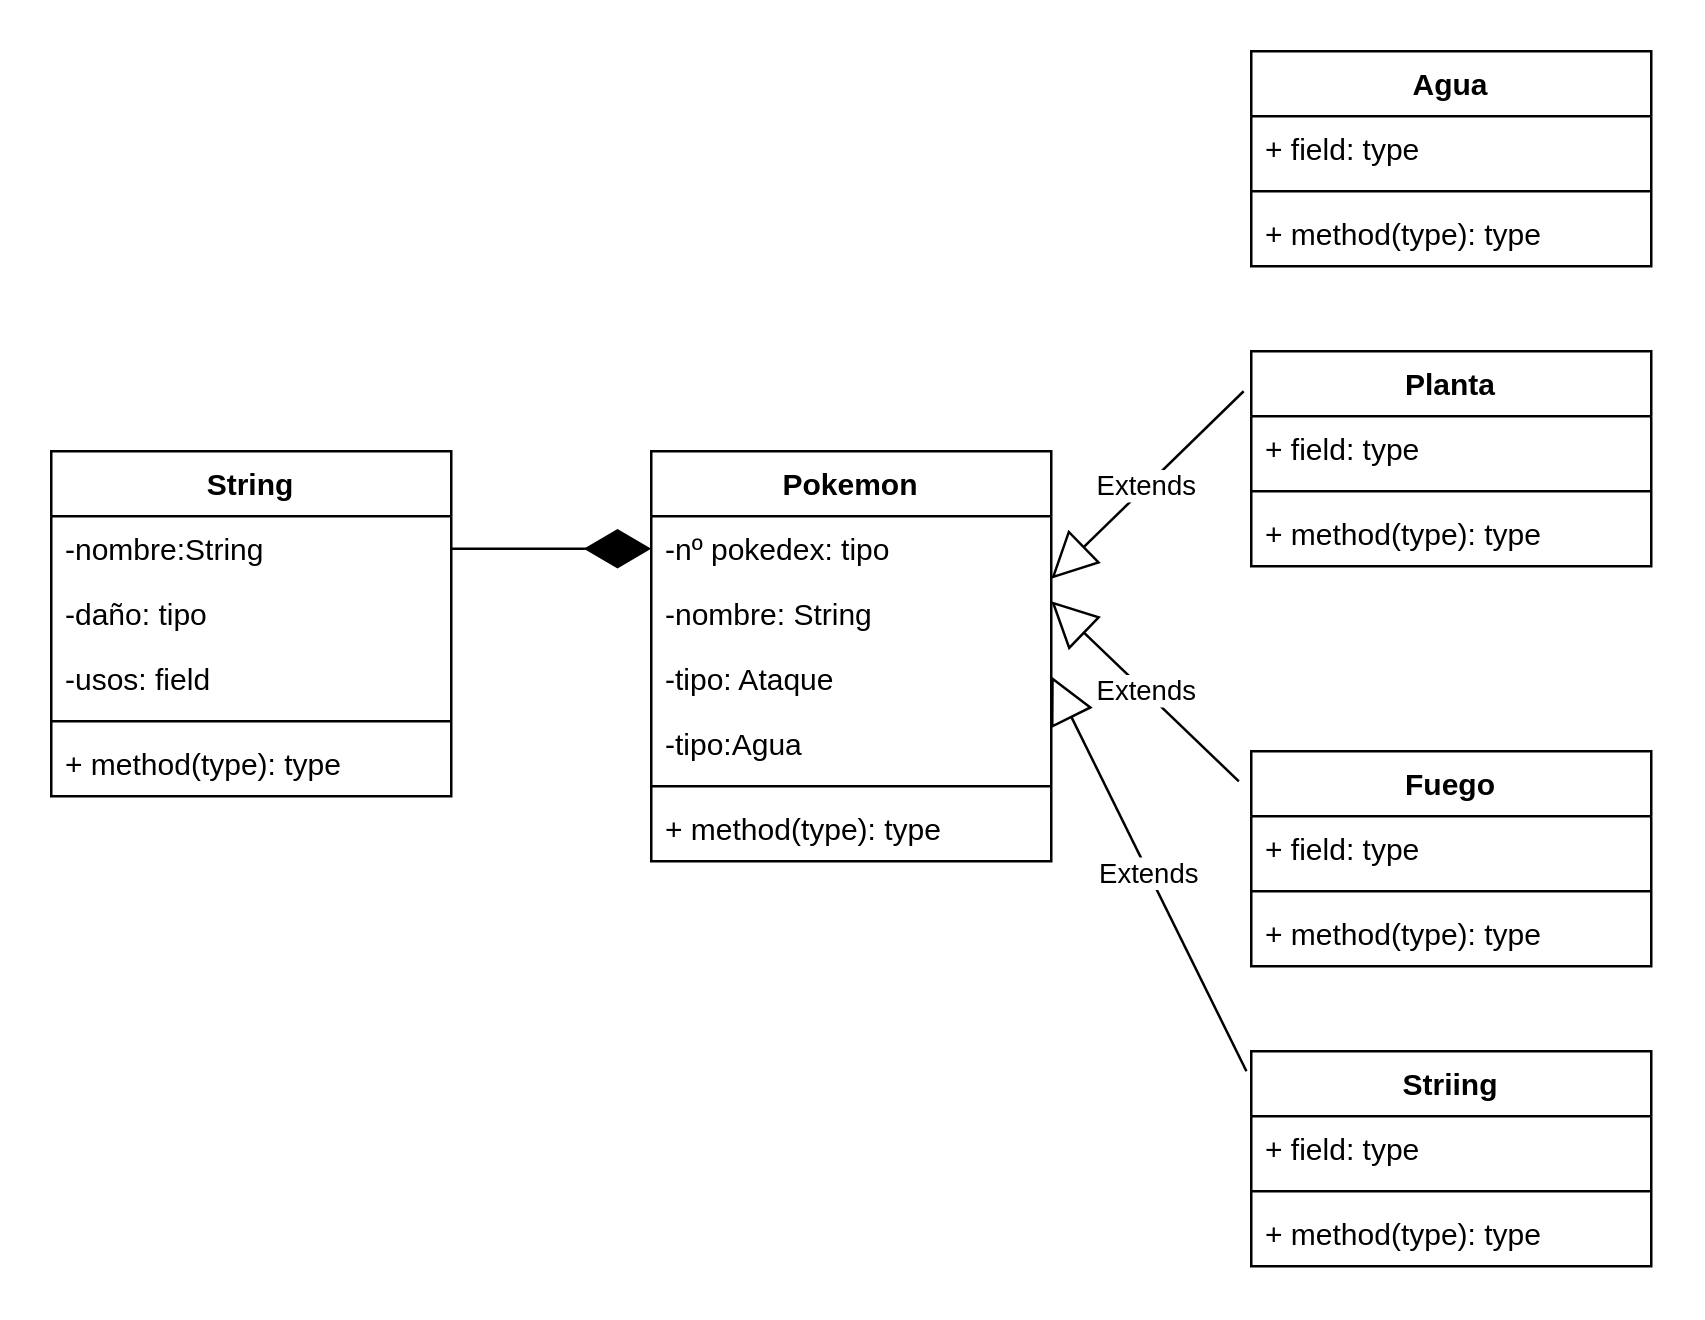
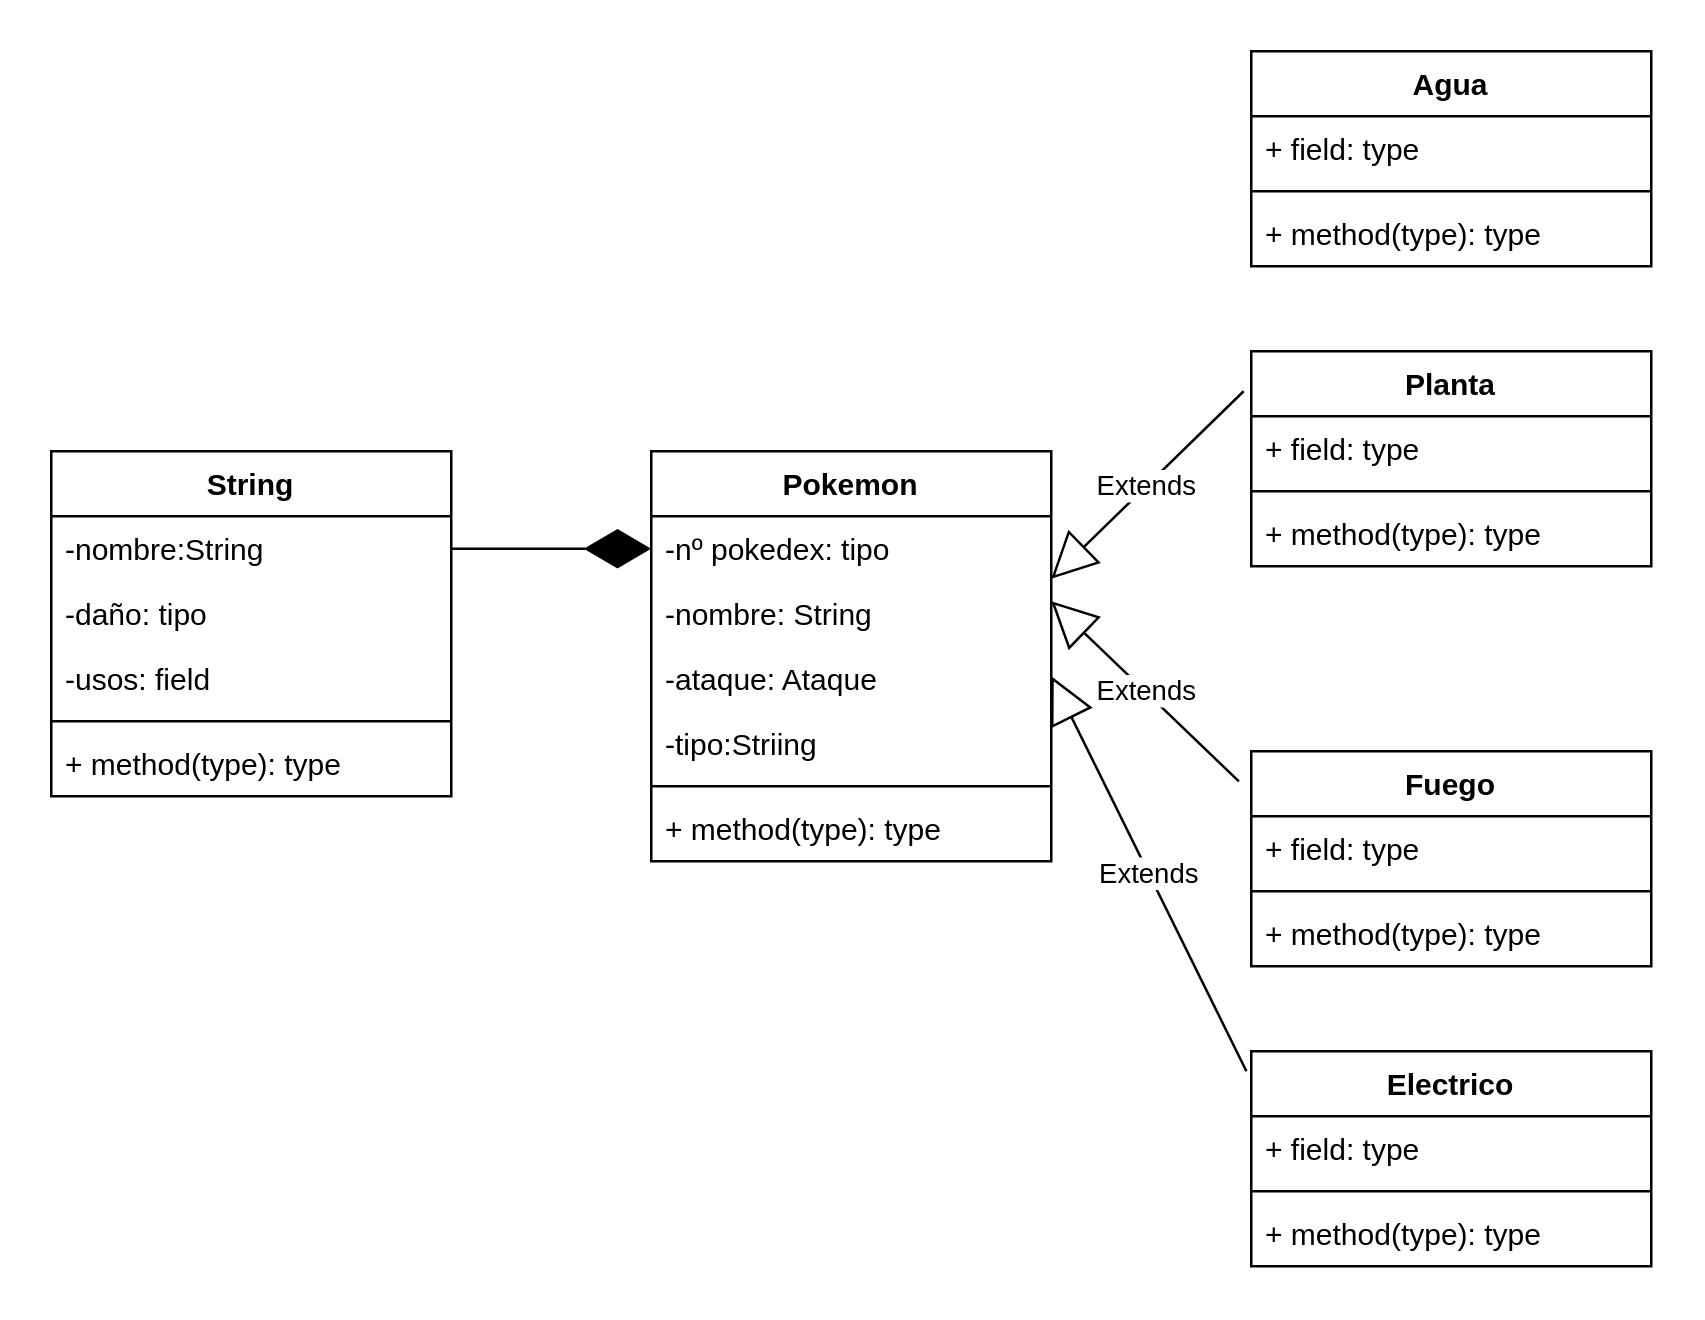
node "-tipo: Ataque": label "-tipo: Ataque" -> "-ataque: Ataque"
node "-tipo:Agua": label "-tipo:Agua" -> "-tipo:Striing"
node "Striing": label "Striing" -> "Electrico"
